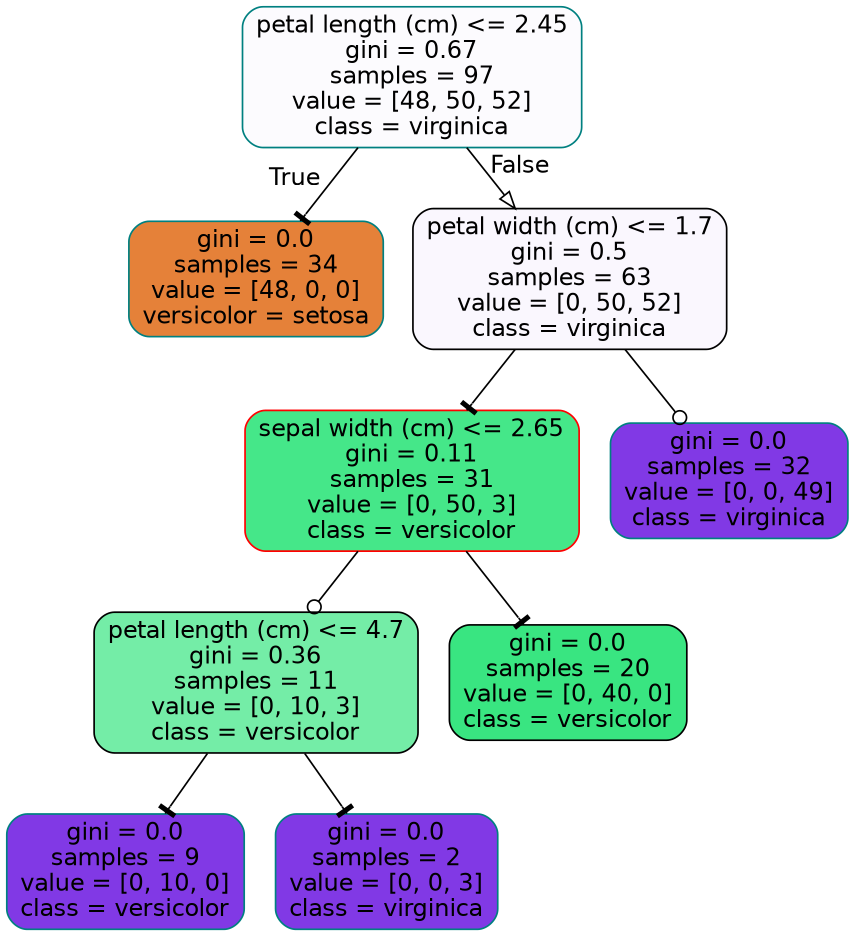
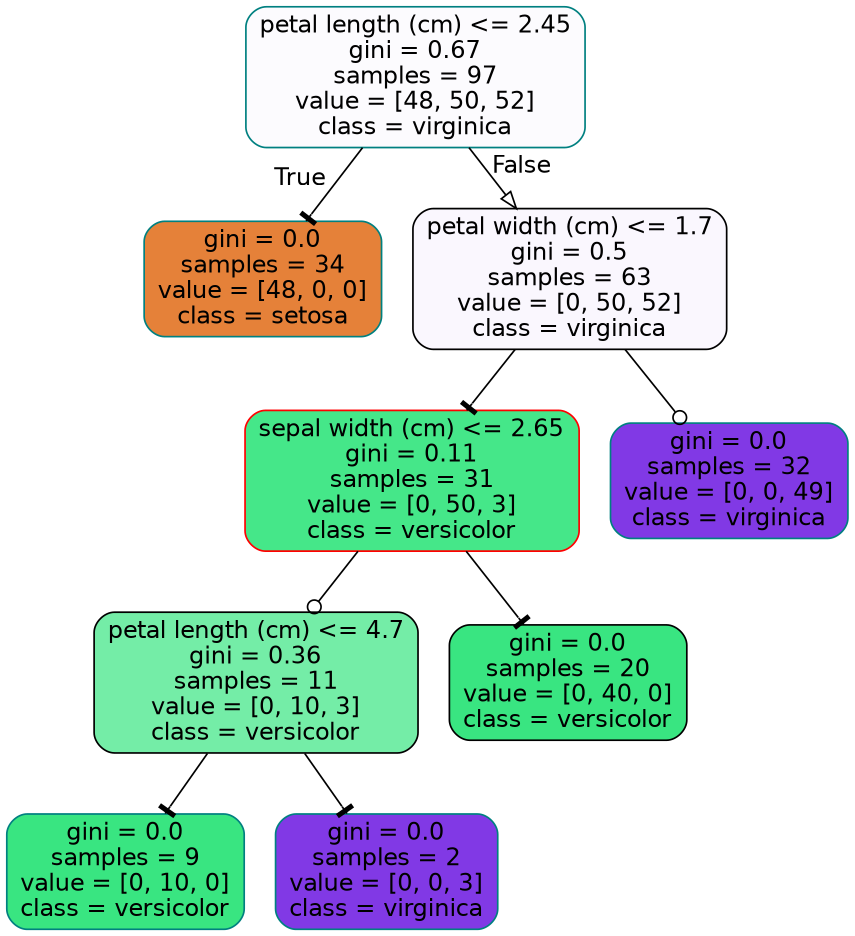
node "gini = 0.0 samples = 34 value = [48, 0, 0] versicolor = setosa": label "gini = 0.0 samples = 34 value = [48, 0, 0] versicolor = setosa" -> "gini = 0.0 samples = 34 value = [48, 0, 0] class = setosa"
node "gini = 0.0 samples = 9 value = [0, 10, 0] class = versicolor": fillcolor #8139e5 -> #39e581
